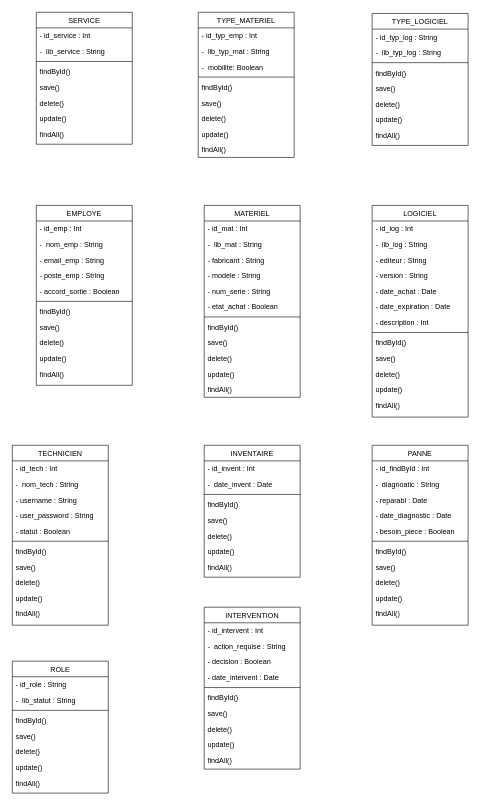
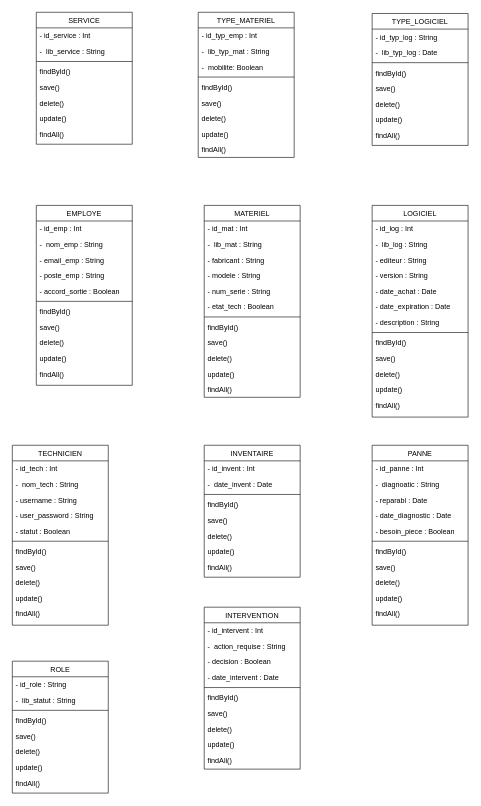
node "- lib_typ_log : String": label "- lib_typ_log : String" -> "- lib_typ_log : Date"
node "- etat_achat : Boolean": label "- etat_achat : Boolean" -> "- etat_tech : Boolean"
node "- description : Int": label "- description : Int" -> "- description : String"
node "- id_findById : Int": label "- id_findById : Int" -> "- id_panne : Int"
